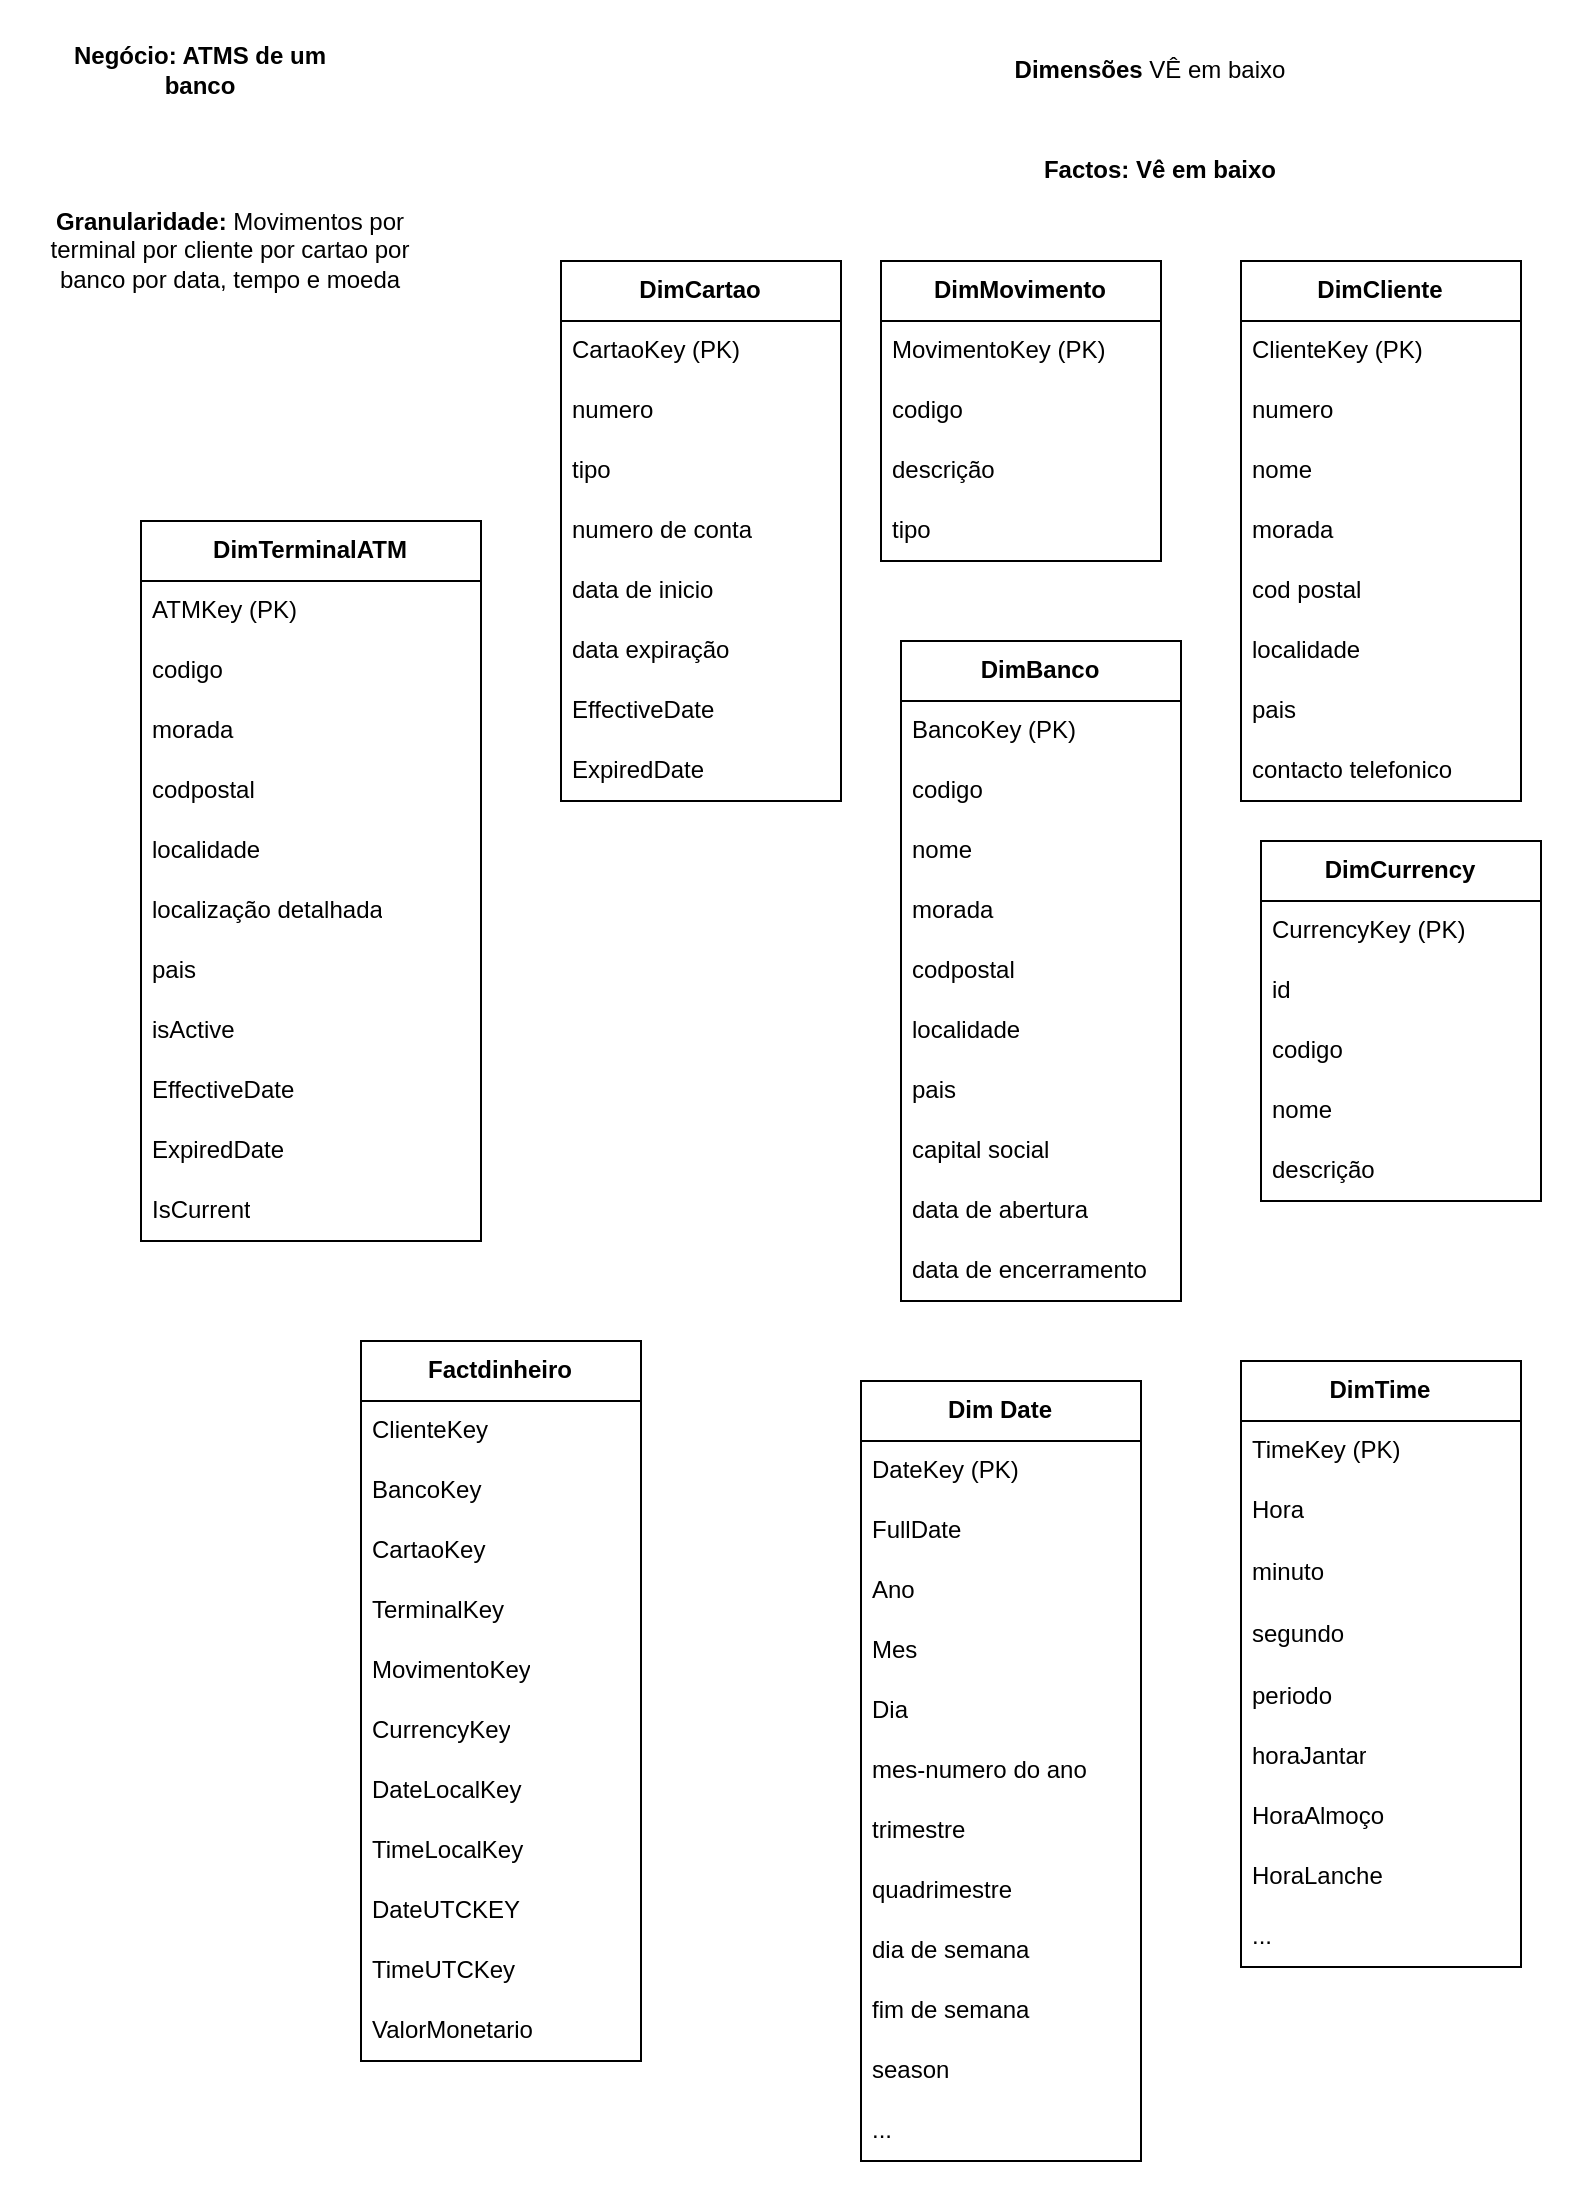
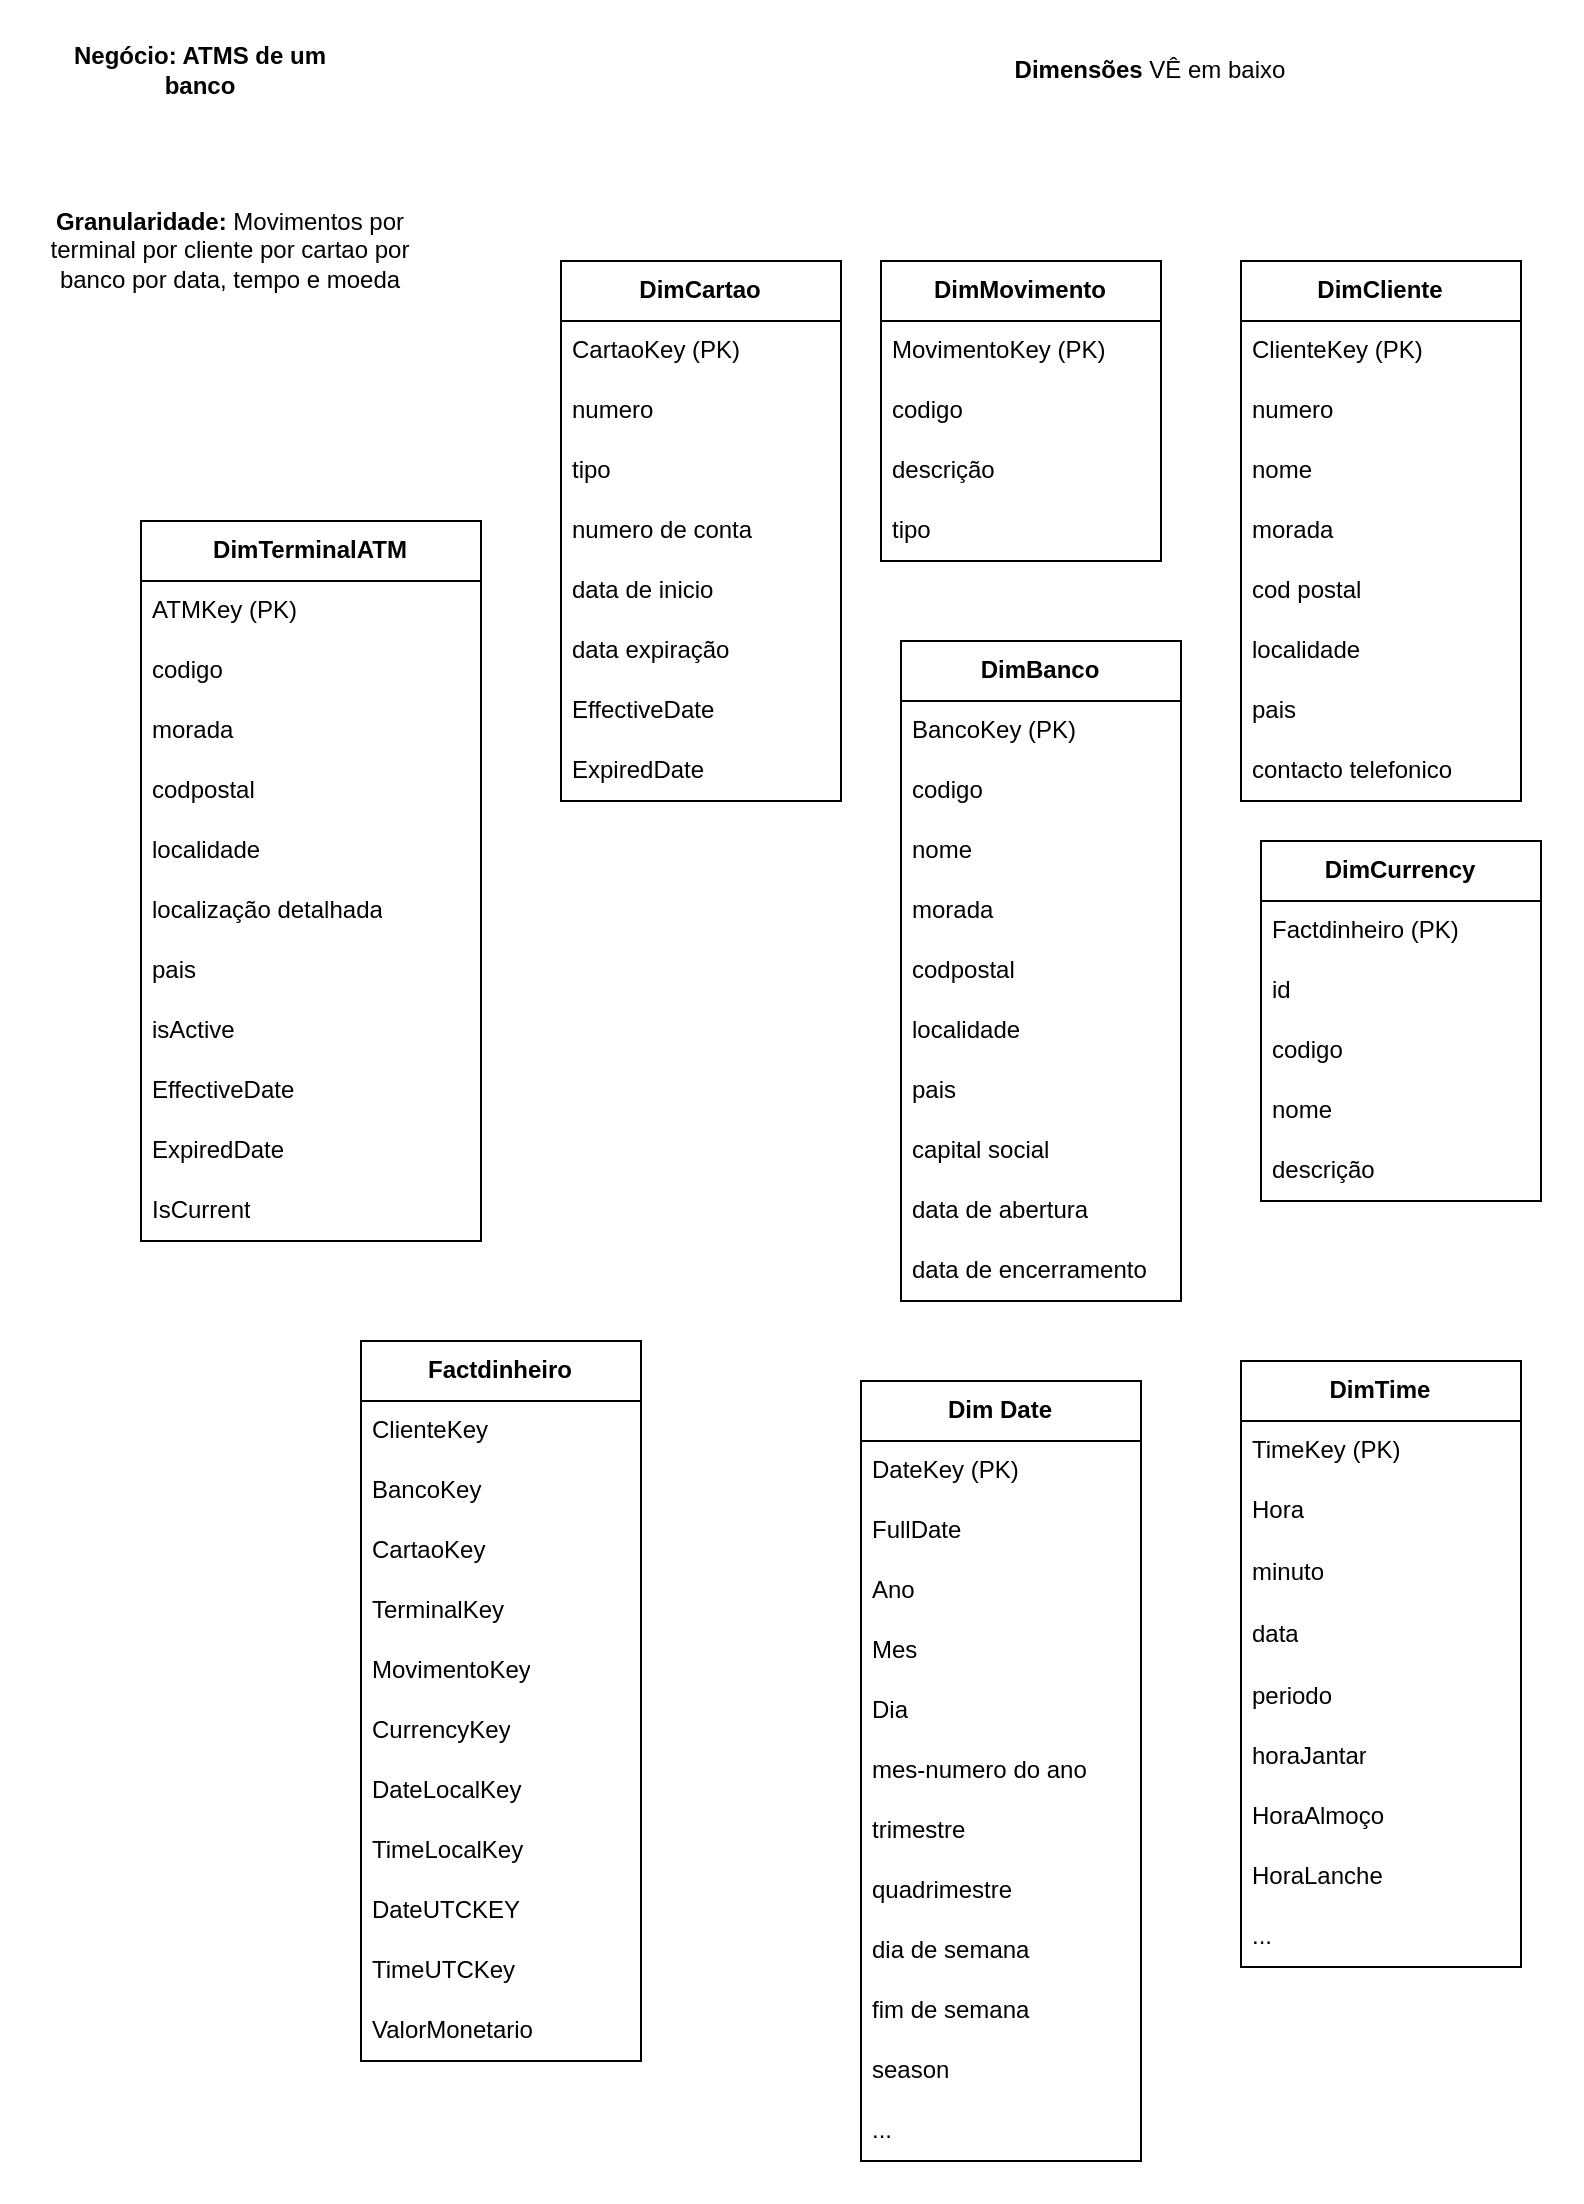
node "Factos: Vê em baixo": removed
node "CurrencyKey (PK)": label "CurrencyKey (PK)" -> "Factdinheiro (PK)"
node "segundo": label "segundo" -> "data"
